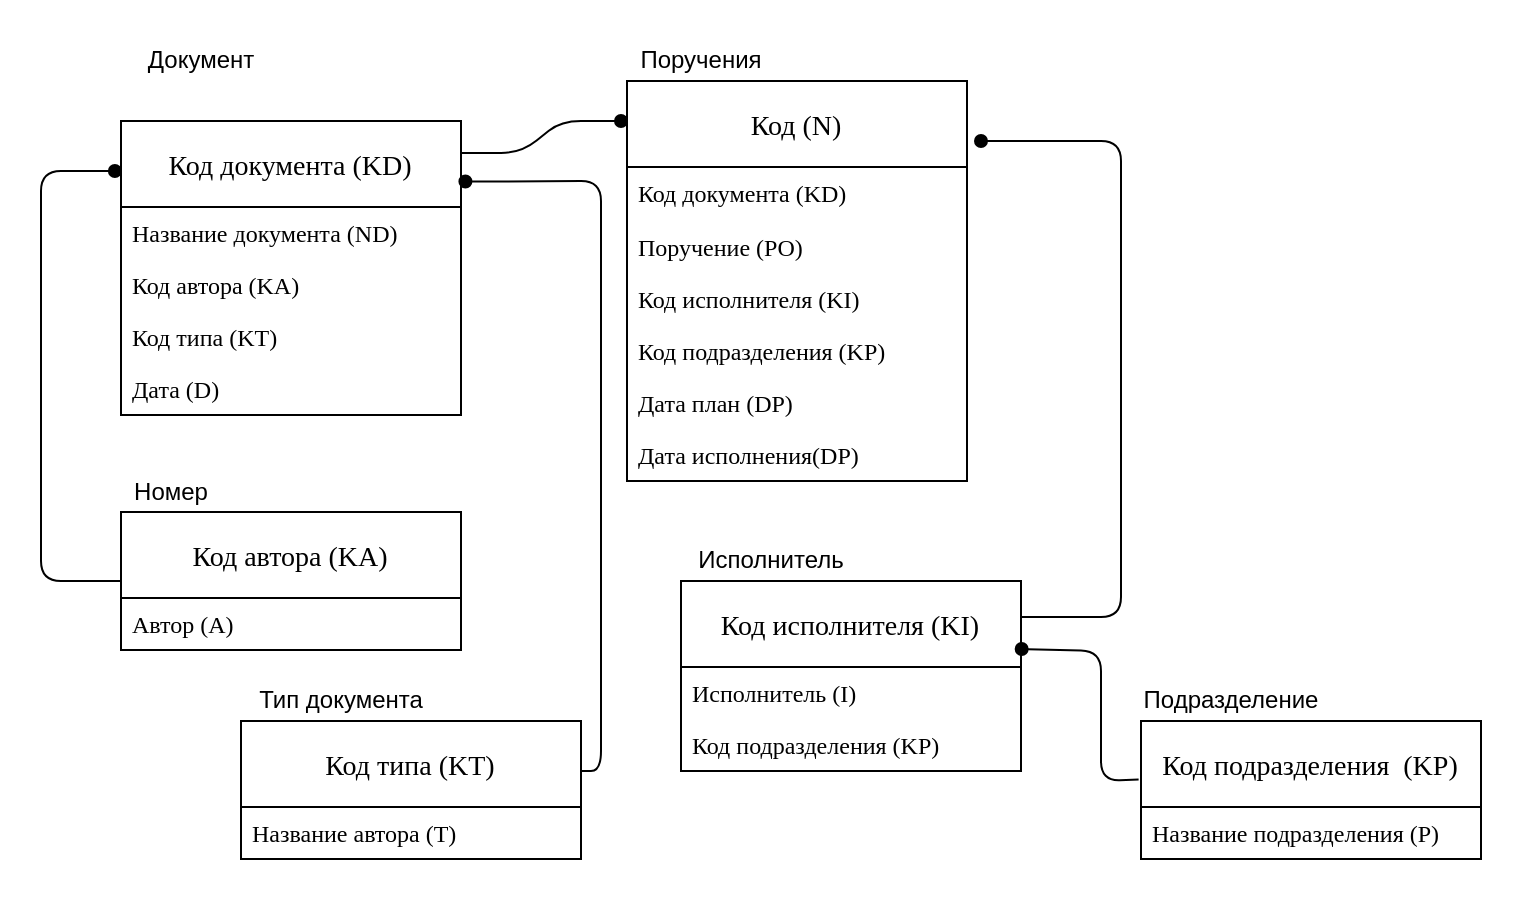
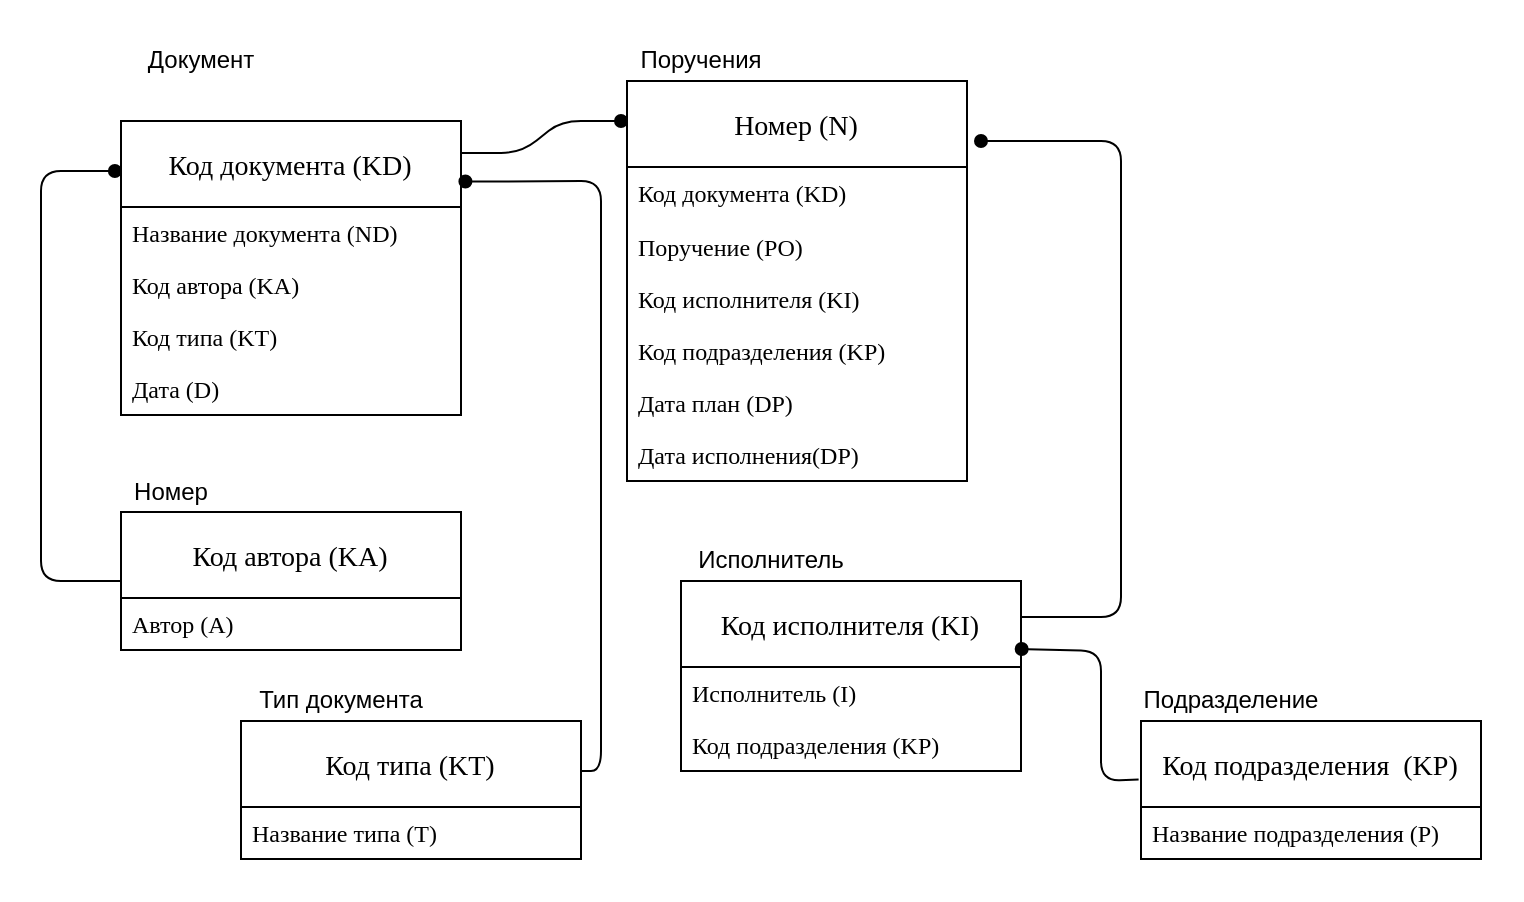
node "Код (N)": label "Код (N)" -> "Номер (N)"
node "Название автора (T)": label "Название автора (T)" -> "Название типа (T)"
